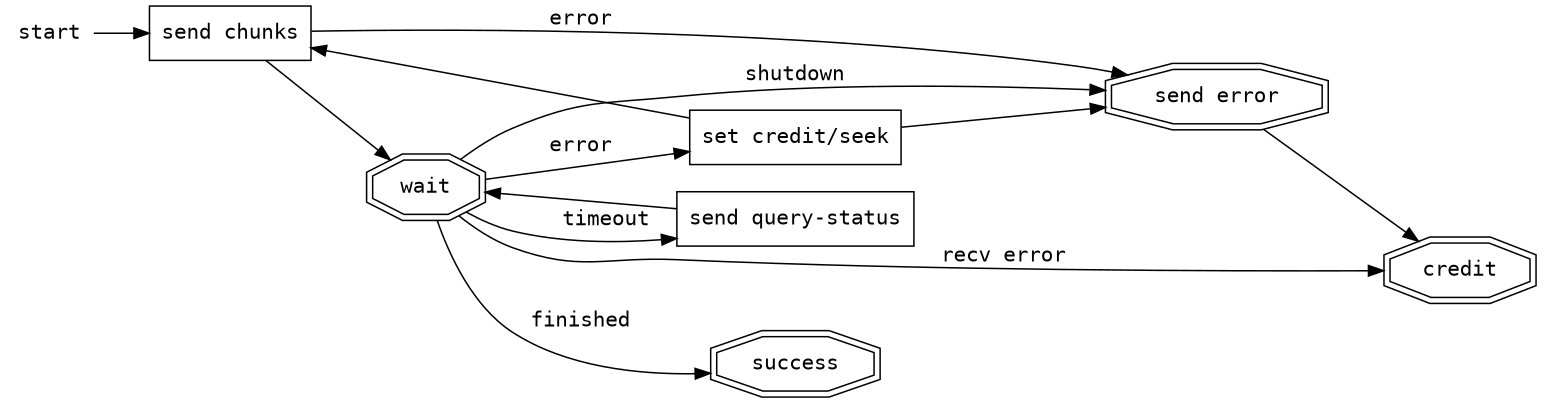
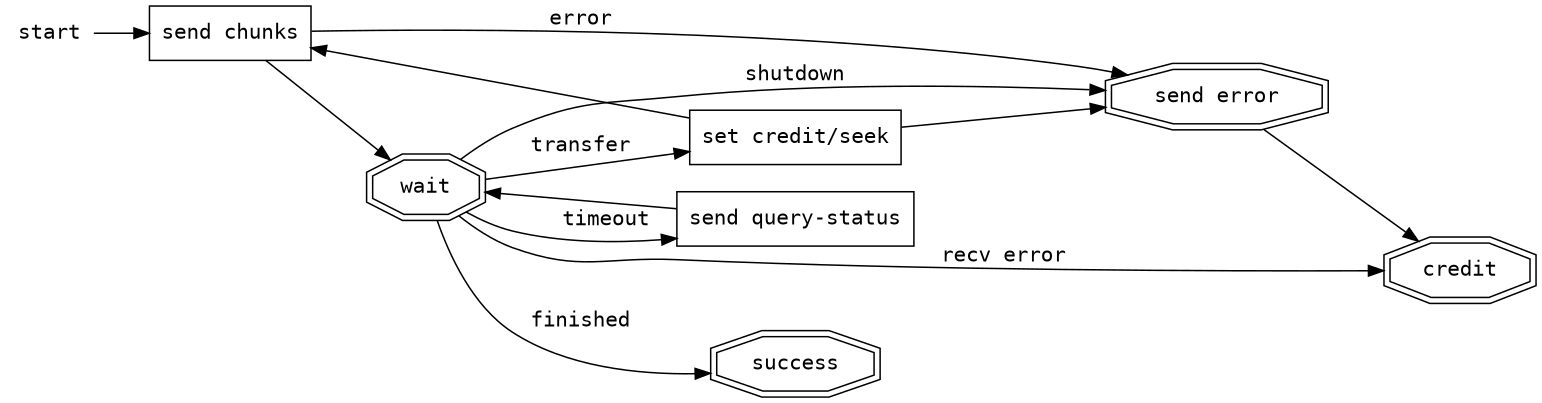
edge "wait" -> "set credit/seek": label "error" -> "transfer"
